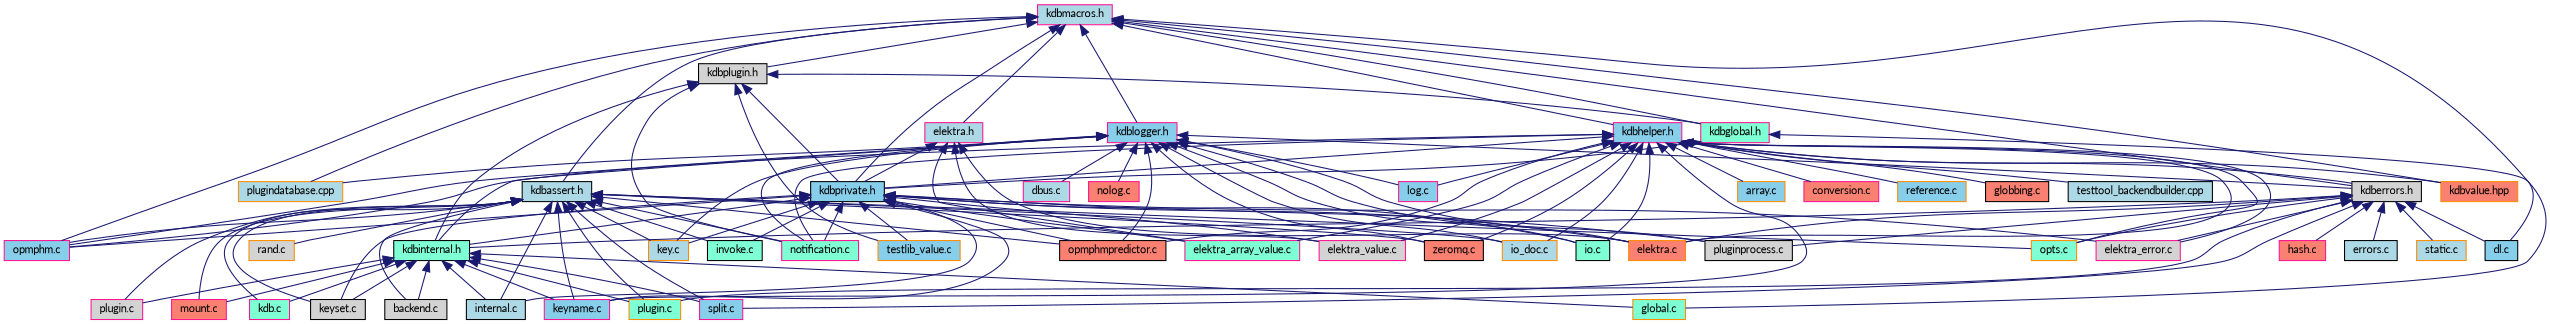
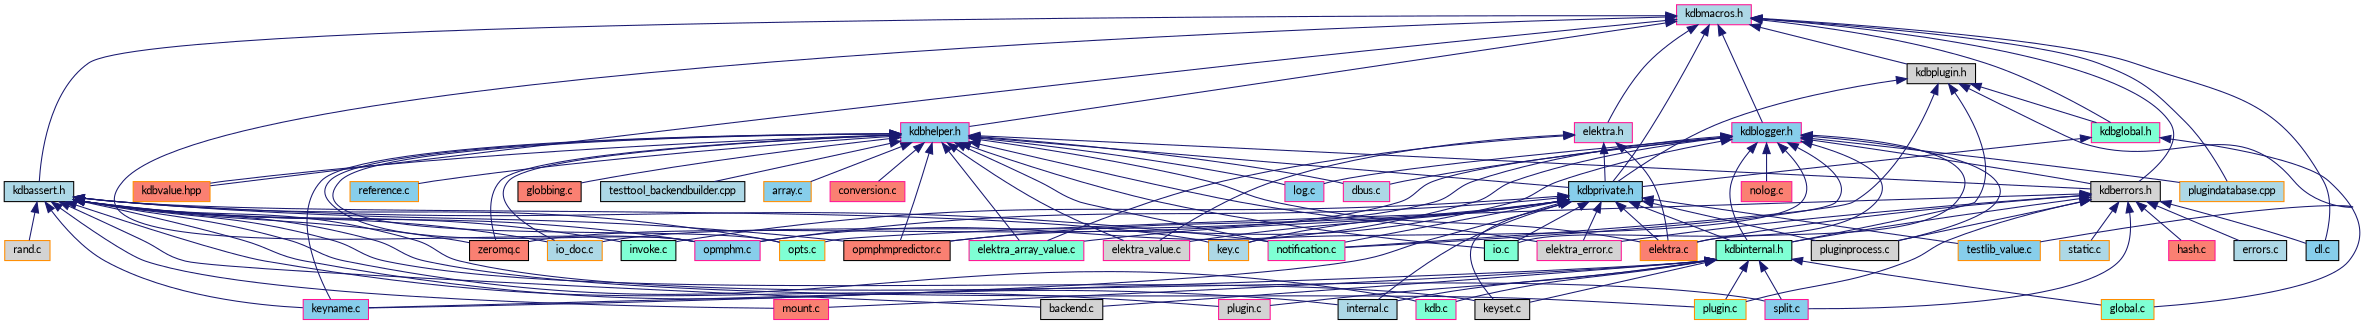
edge "dbus.c" -> "kdbhelper.h": added
